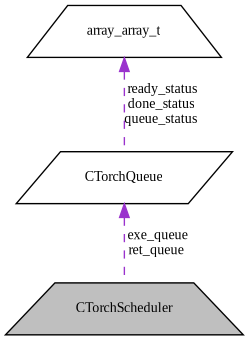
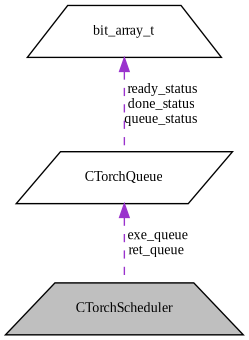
node "array_array_t": label "array_array_t" -> "bit_array_t"
